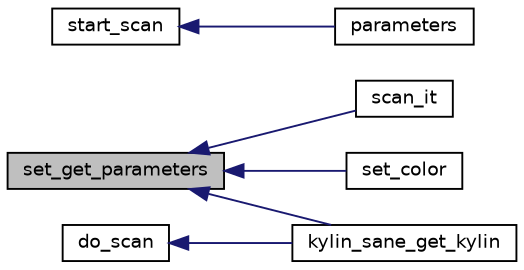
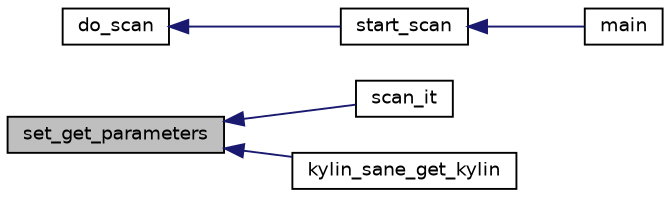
node "parameters": label "parameters" -> "main"
node "set_color": removed
edge "kylin_sane_get_kylin" -> "do_scan": now "start_scan" -> "do_scan"
